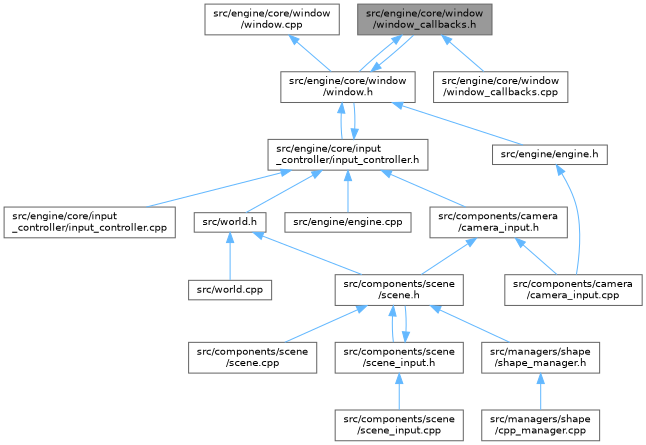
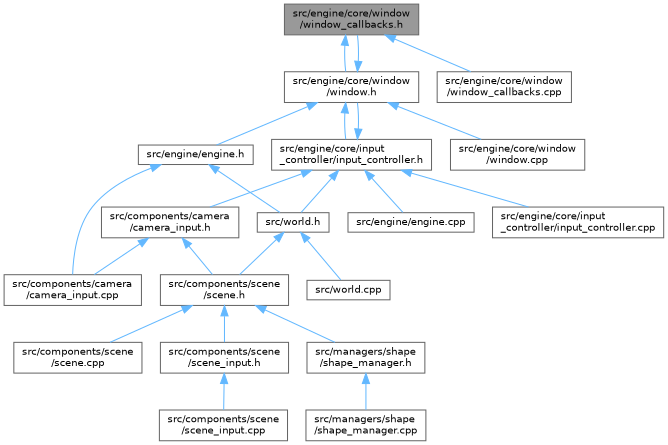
edge "src/engine/core/window /window.h" -> "src/engine/core/window /window.cpp": reversed
edge "src/world.h" -> "src/engine/engine.h": added
edge "src/components/scene /scene.h" -> "src/components/scene /scene_input.h": removed
node "src/managers/shape /cpp_manager.cpp": label "src/managers/shape /cpp_manager.cpp" -> "src/managers/shape /shape_manager.cpp"
